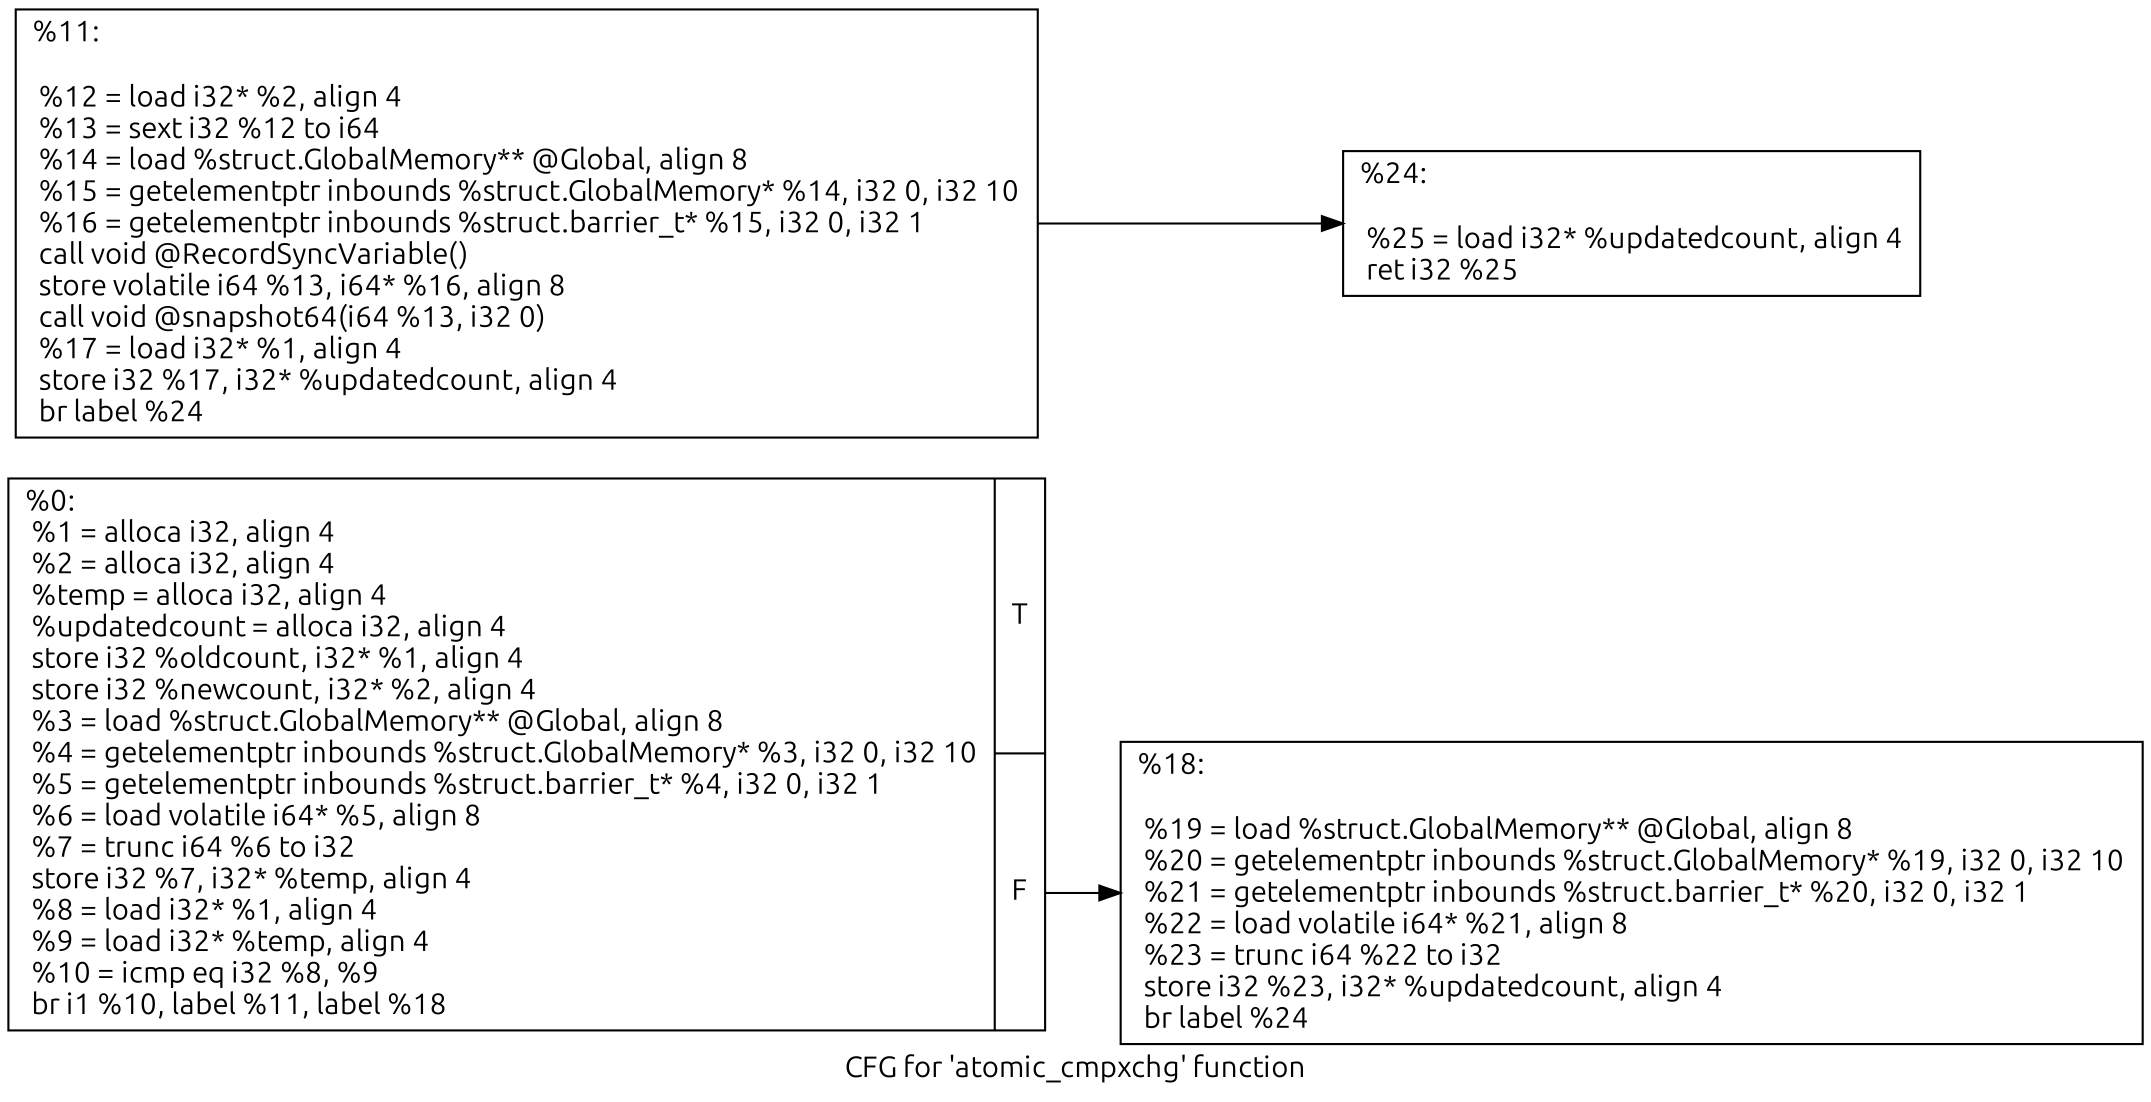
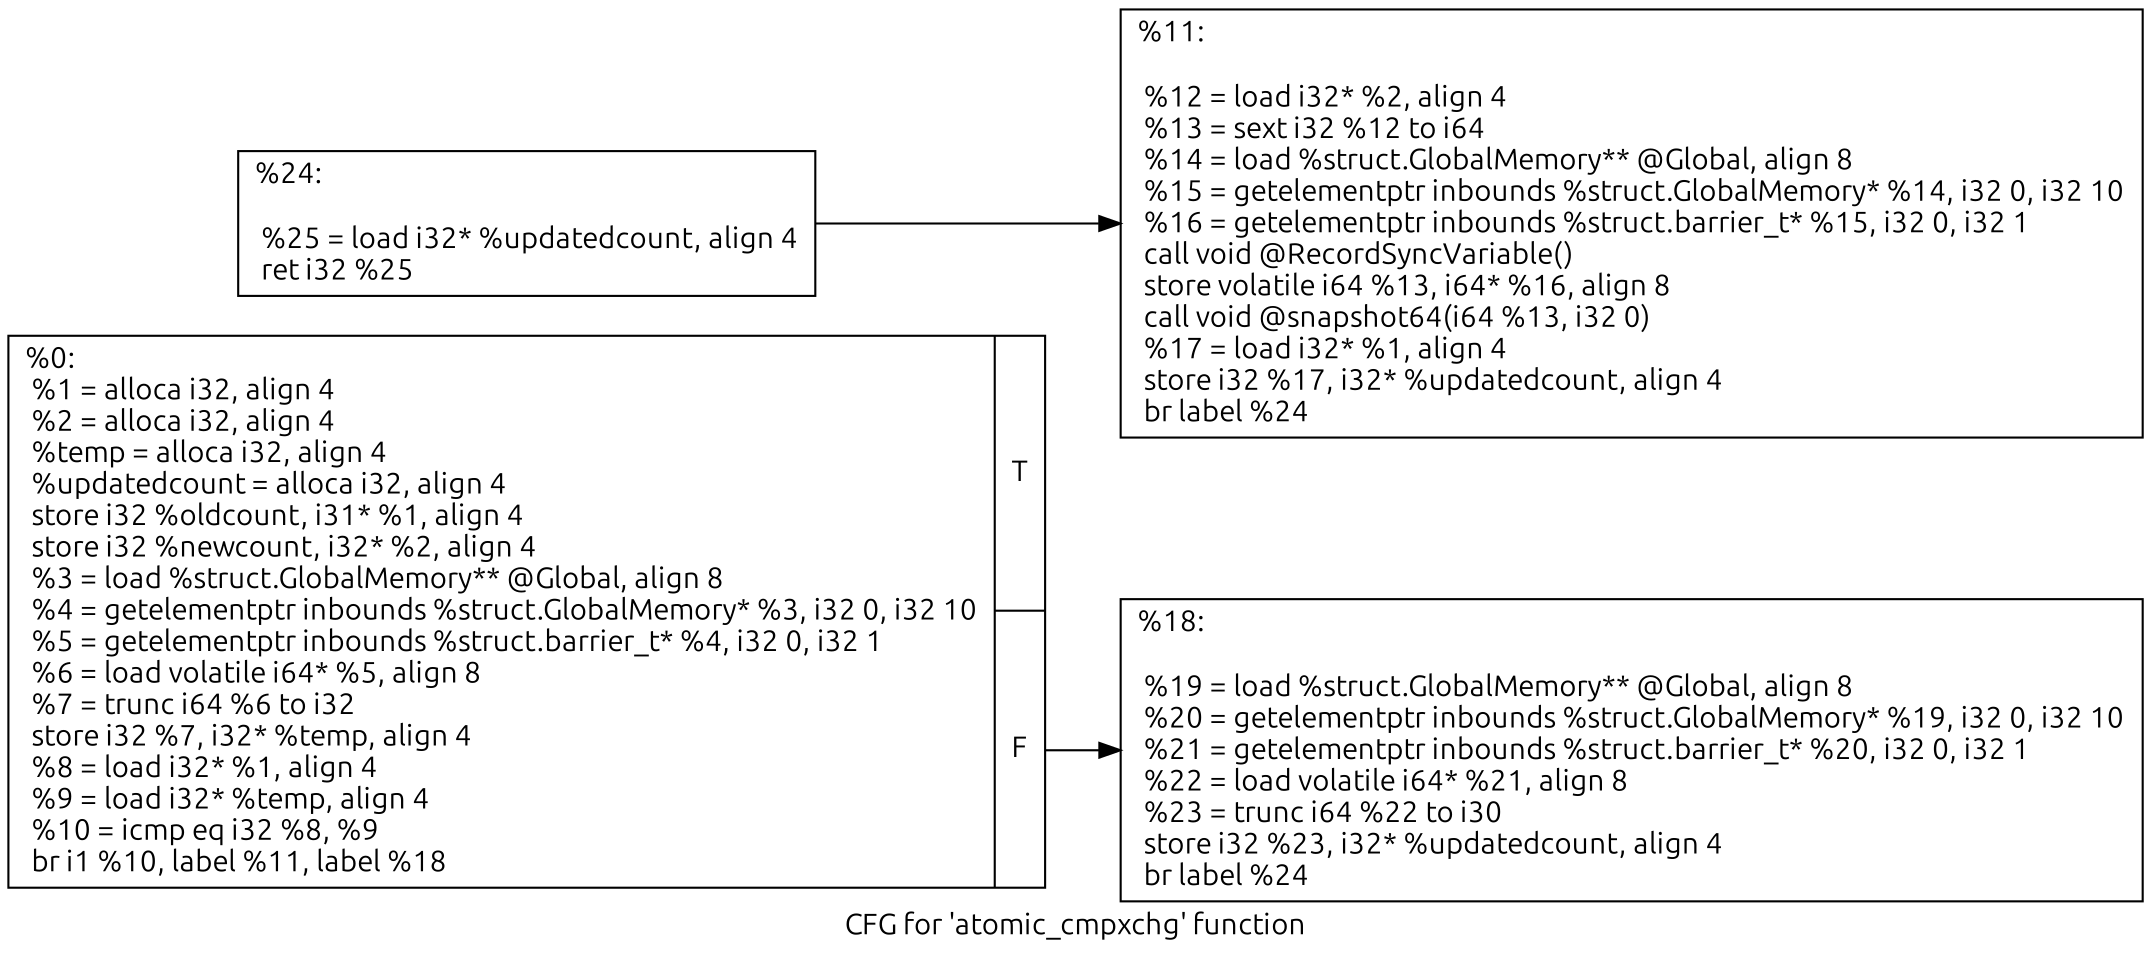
edge "%11:" -> "%24:": reversed
node "%0:": text "store i32 %oldcount, i32* %1, align 4" -> "store i32 %oldcount, i31* %1, align 4"
node "%18:": text "%23 = trunc i64 %22 to i32" -> "%23 = trunc i64 %22 to i30"
